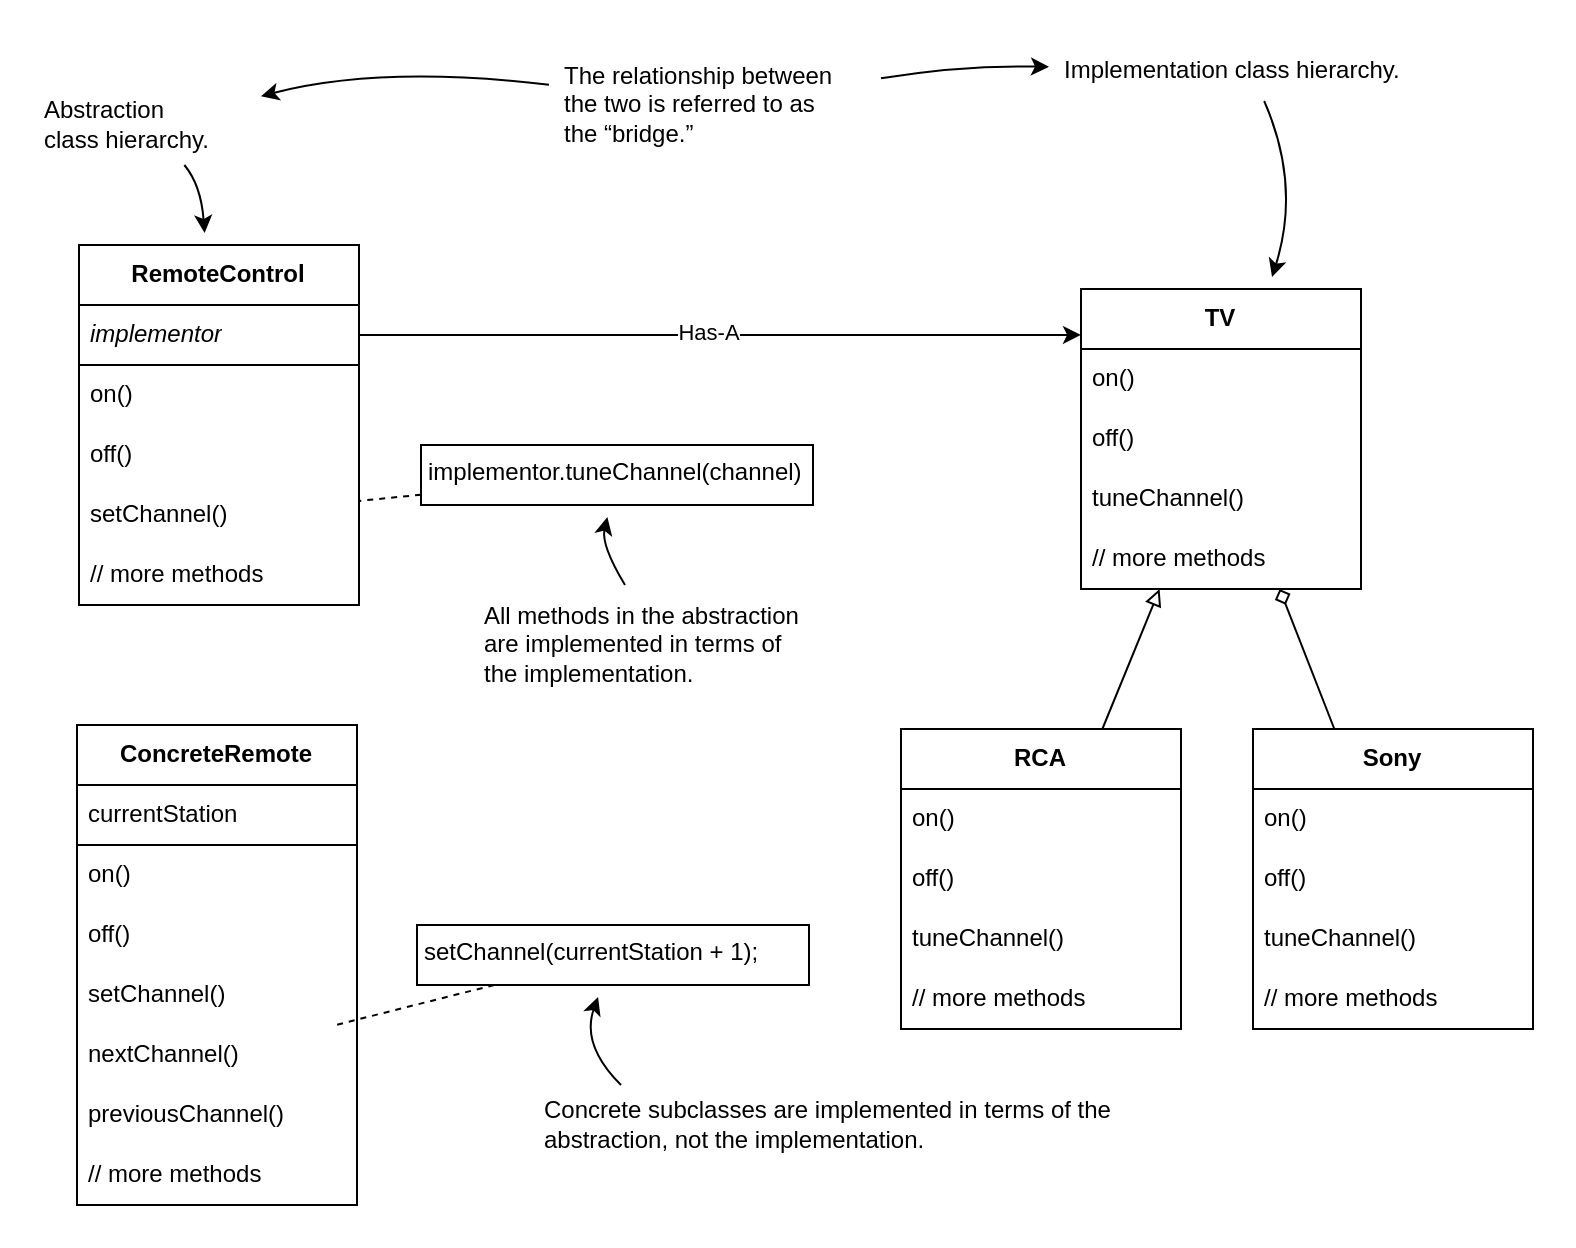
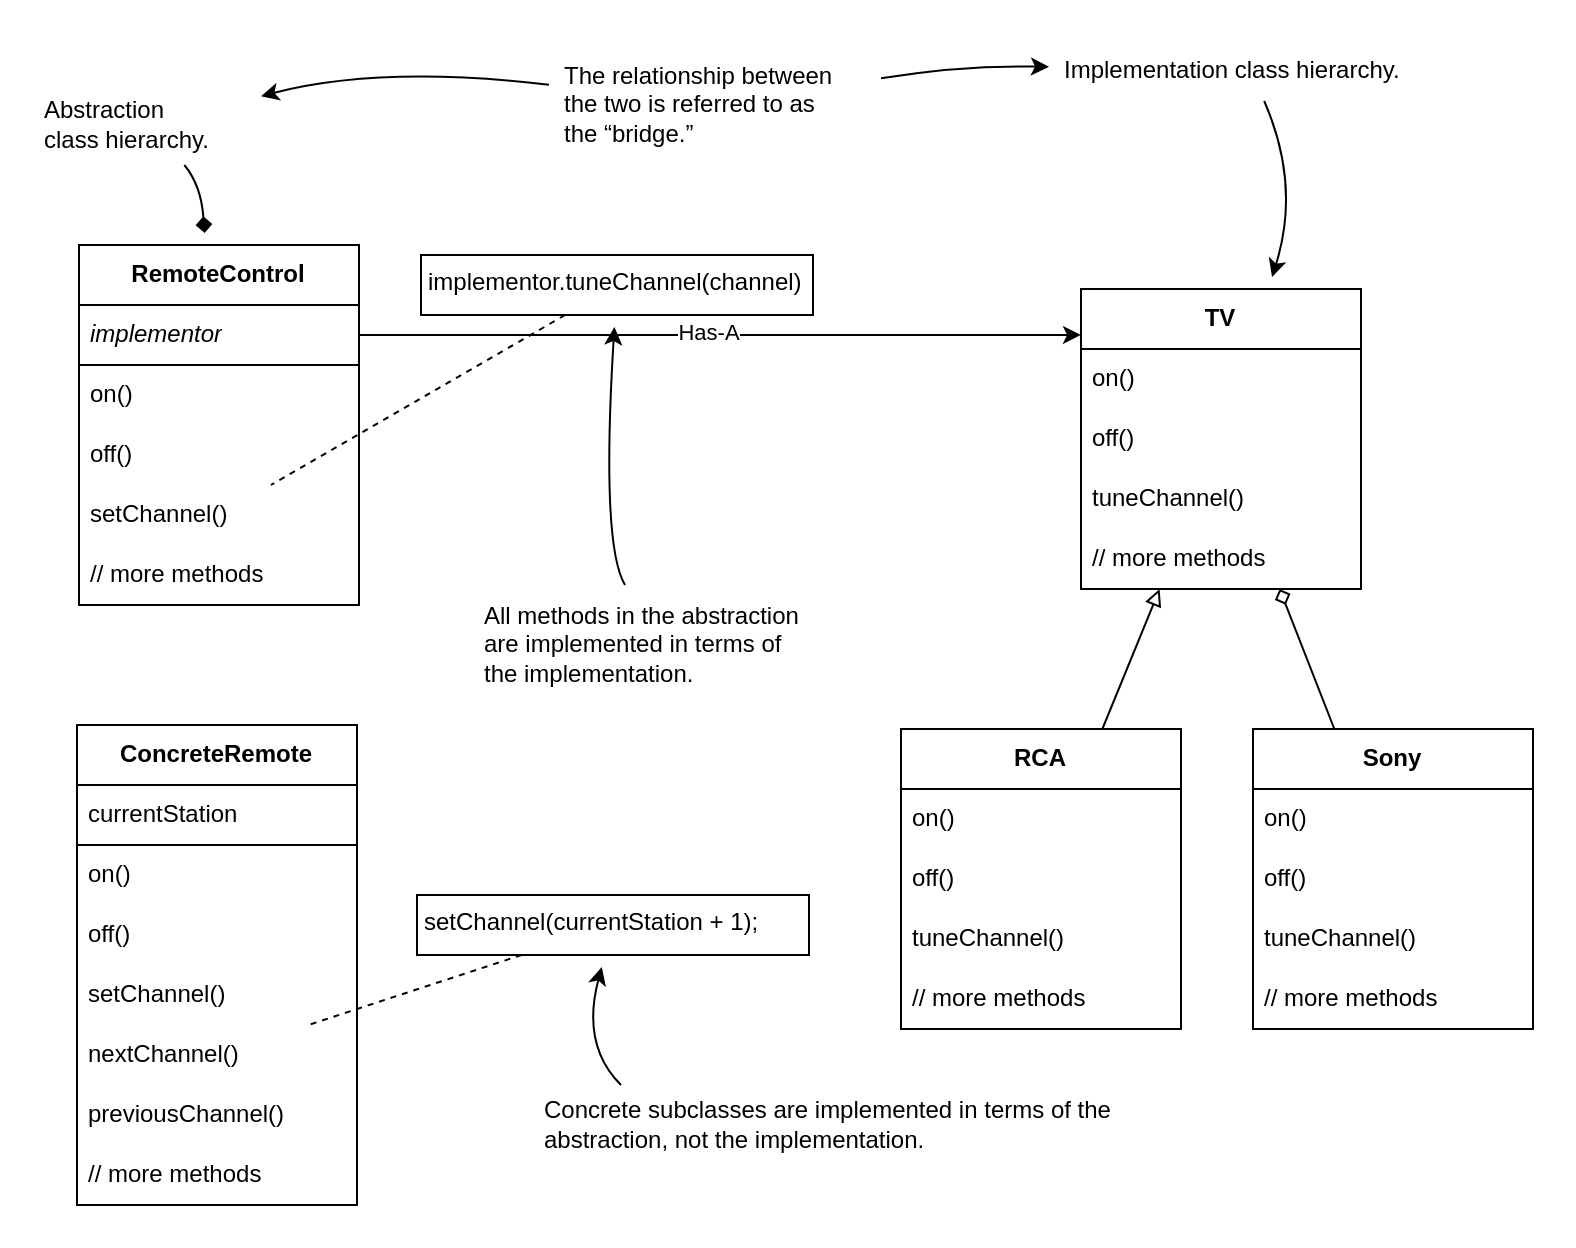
edge "Abstraction class hierarchy." -> "RemoteControl": arrowhead classic -> diamond
node "implementor.tuneChannel(channel)": moved (617, 475) -> (617, 285)
node "setChannel(currentStation + 1);": moved (613, 955) -> (613, 925)
